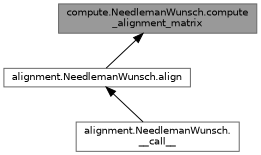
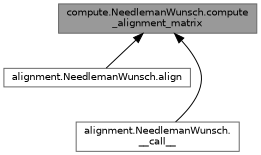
edge "alignment.NeedlemanWunsch. __call__" -> "alignment.NeedlemanWunsch.align": now "alignment.NeedlemanWunsch. __call__" -> "compute.NeedlemanWunsch.compute _alignment_matrix"
